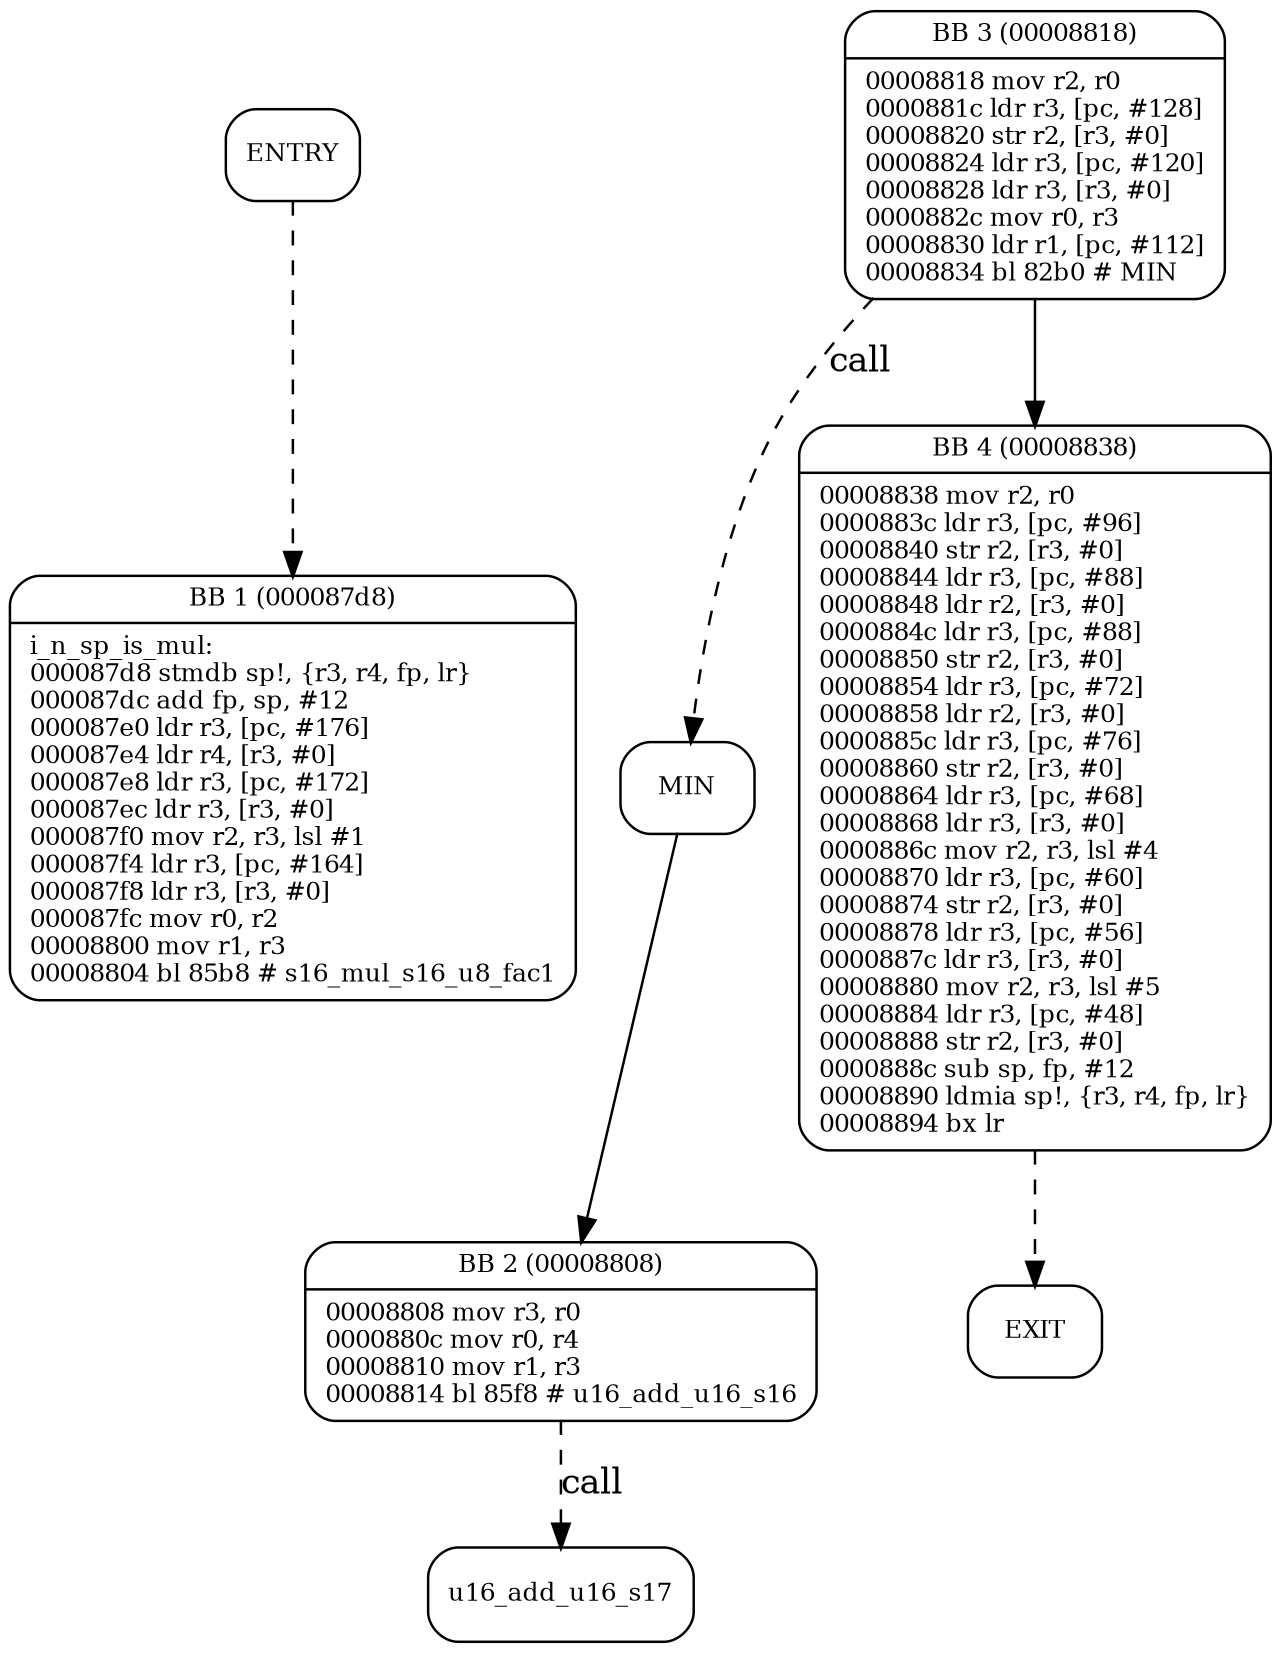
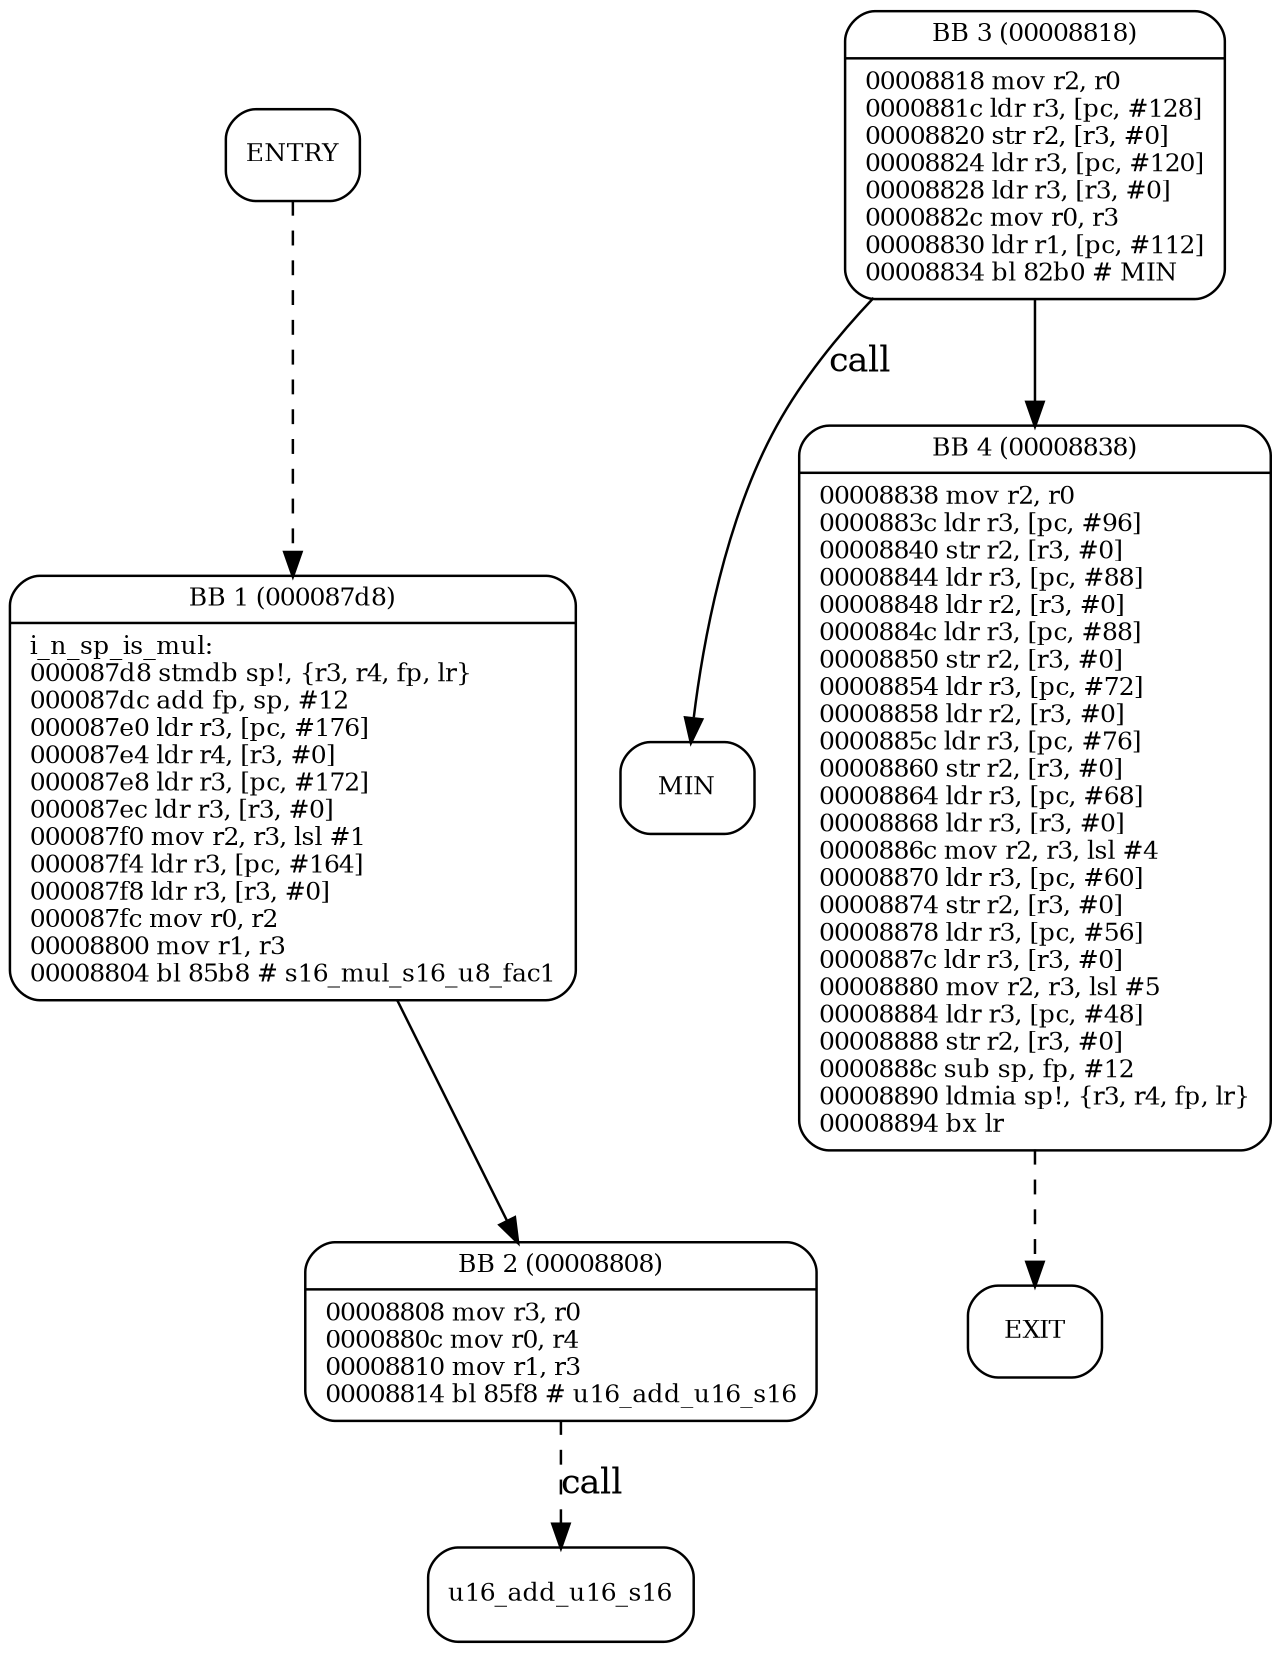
edge "BB 3 (00008818)" -> "MIN": style dashed -> solid
edge "MIN" -> "BB 2 (00008808)": now "BB 1 (000087d8)" -> "BB 2 (00008808)"
node "u16_add_u16_s17": label "u16_add_u16_s17" -> "u16_add_u16_s16"
